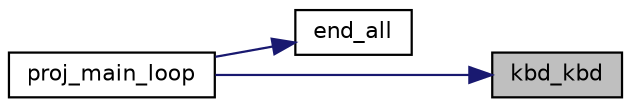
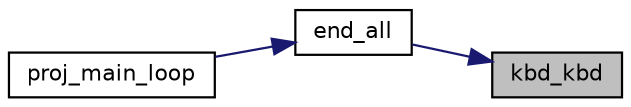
edge "proj_main_loop" -> "kbd_kbd": now "end_all" -> "kbd_kbd"
